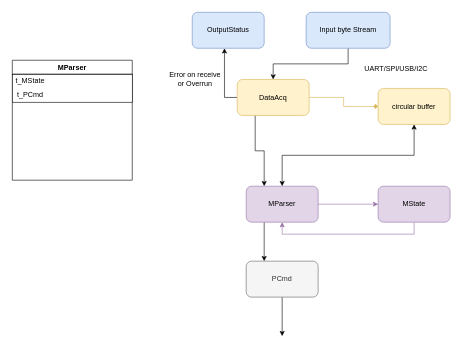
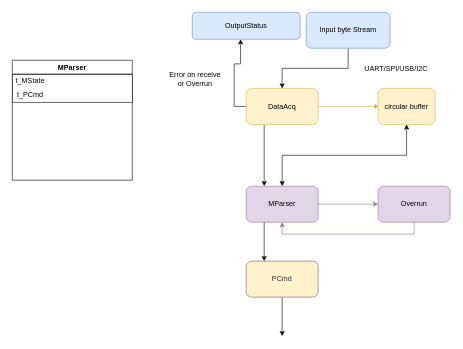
node "OutputStatus": size 72x36 -> 108x27
node "DataAcq": moved (273, 98) -> (282, 107)
node "circular buffer": size 72x36 -> 57x36
node "MState": label "MState" -> "Overrun"
node "PCmd": fillcolor #f5f5f5 -> #fff2cc
